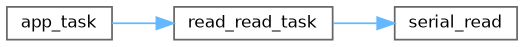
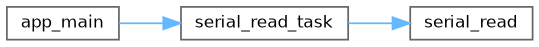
node "app_task": label "app_task" -> "app_main"
node "read_read_task": label "read_read_task" -> "serial_read_task"
